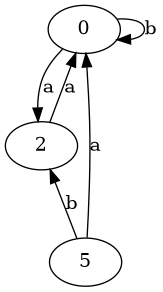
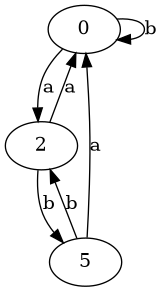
edge "2" -> "5": added, label "b"
